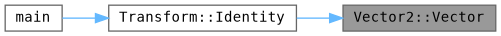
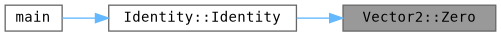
node "Transform::Identity": label "Transform::Identity" -> "Identity::Identity"
node "Vector2::Vector": label "Vector2::Vector" -> "Vector2::Zero"
